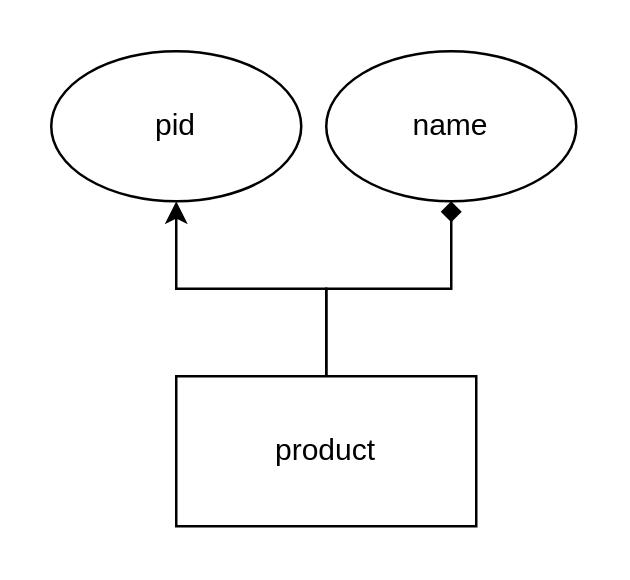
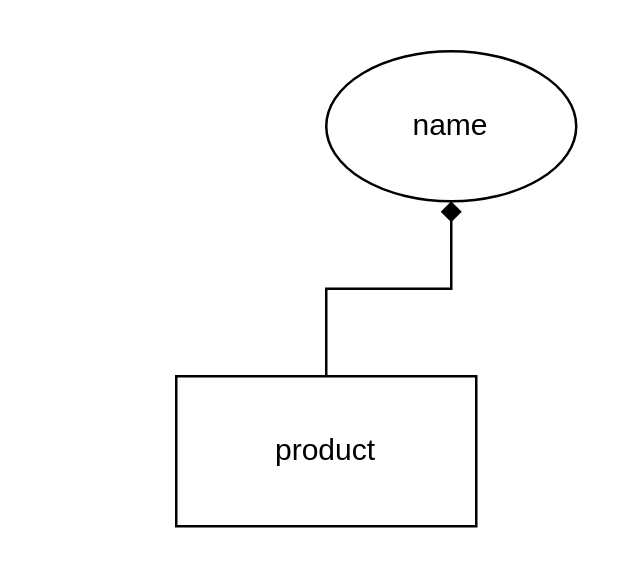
node "pid": removed
edge "product" -> "pid": removed
